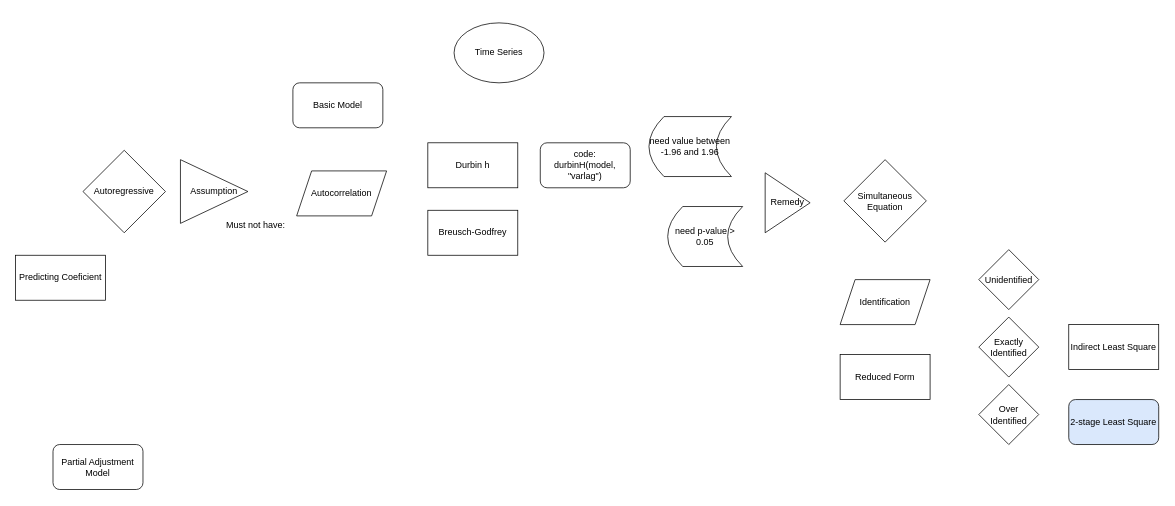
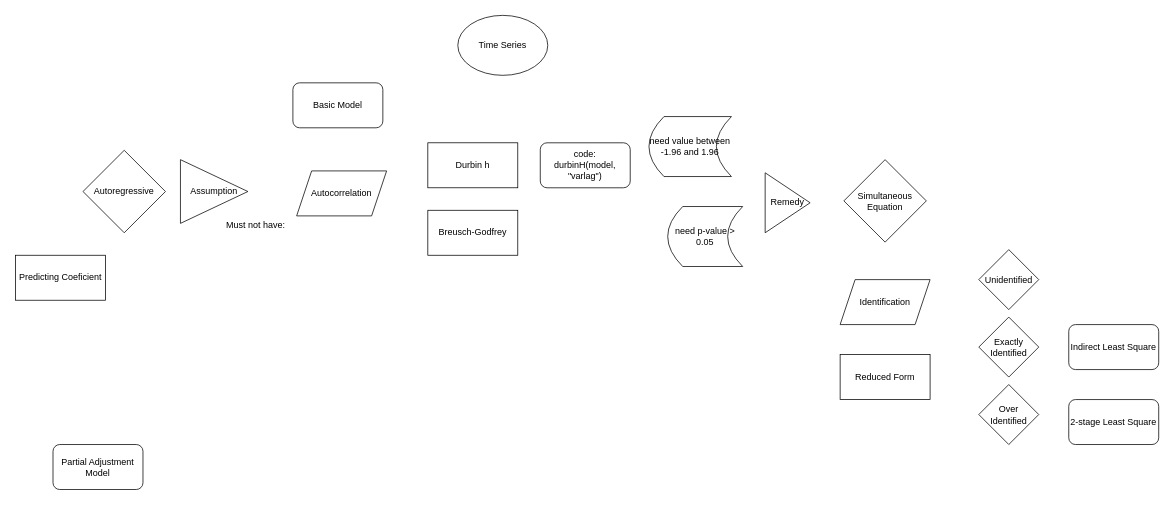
node "Time Series": moved (499, 53) -> (503, 45)
node "Indirect Least Square": shape rectangle -> rounded rectangle
node "2-stage Least Square": fillcolor #dae8fc -> #ffffff
